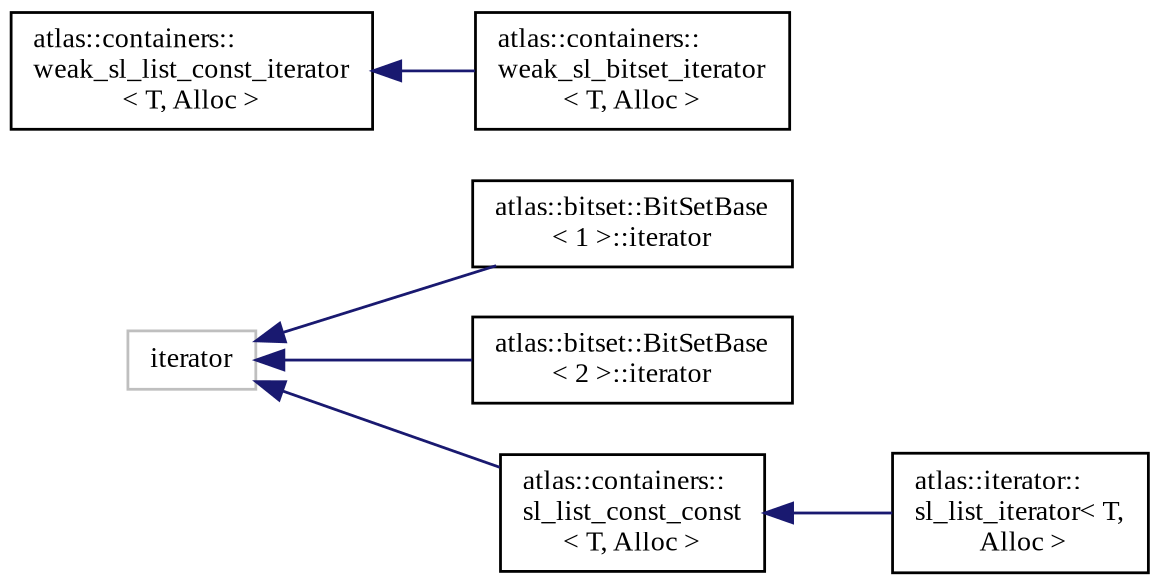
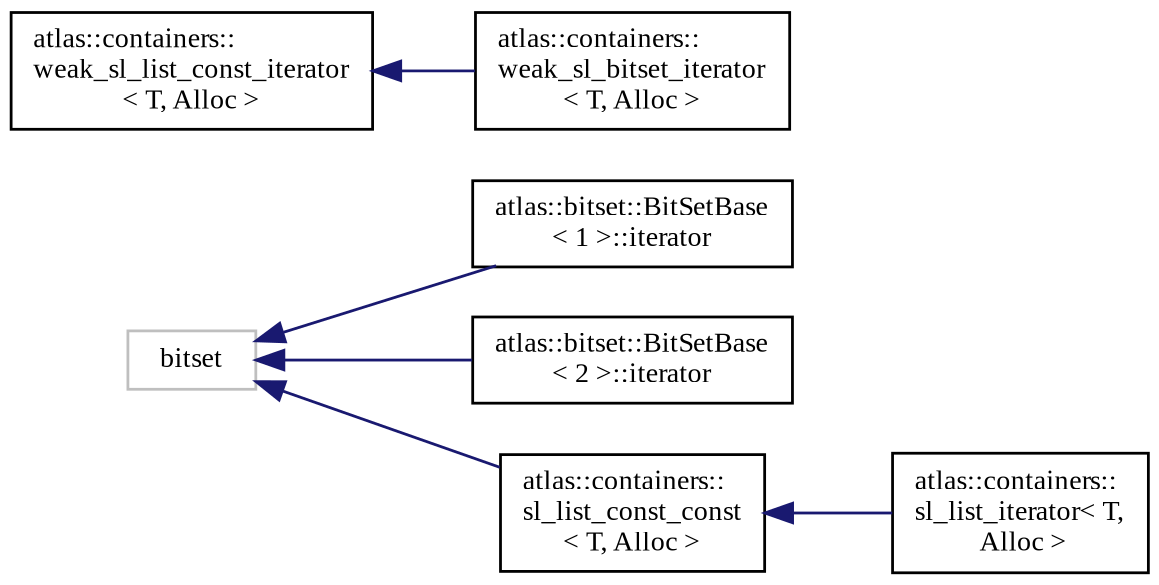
node "iterator": label "iterator" -> "bitset"
node "atlas::iterator:: sl_list_iterator< T, Alloc >": label "atlas::iterator:: sl_list_iterator< T, Alloc >" -> "atlas::containers:: sl_list_iterator< T, Alloc >"
